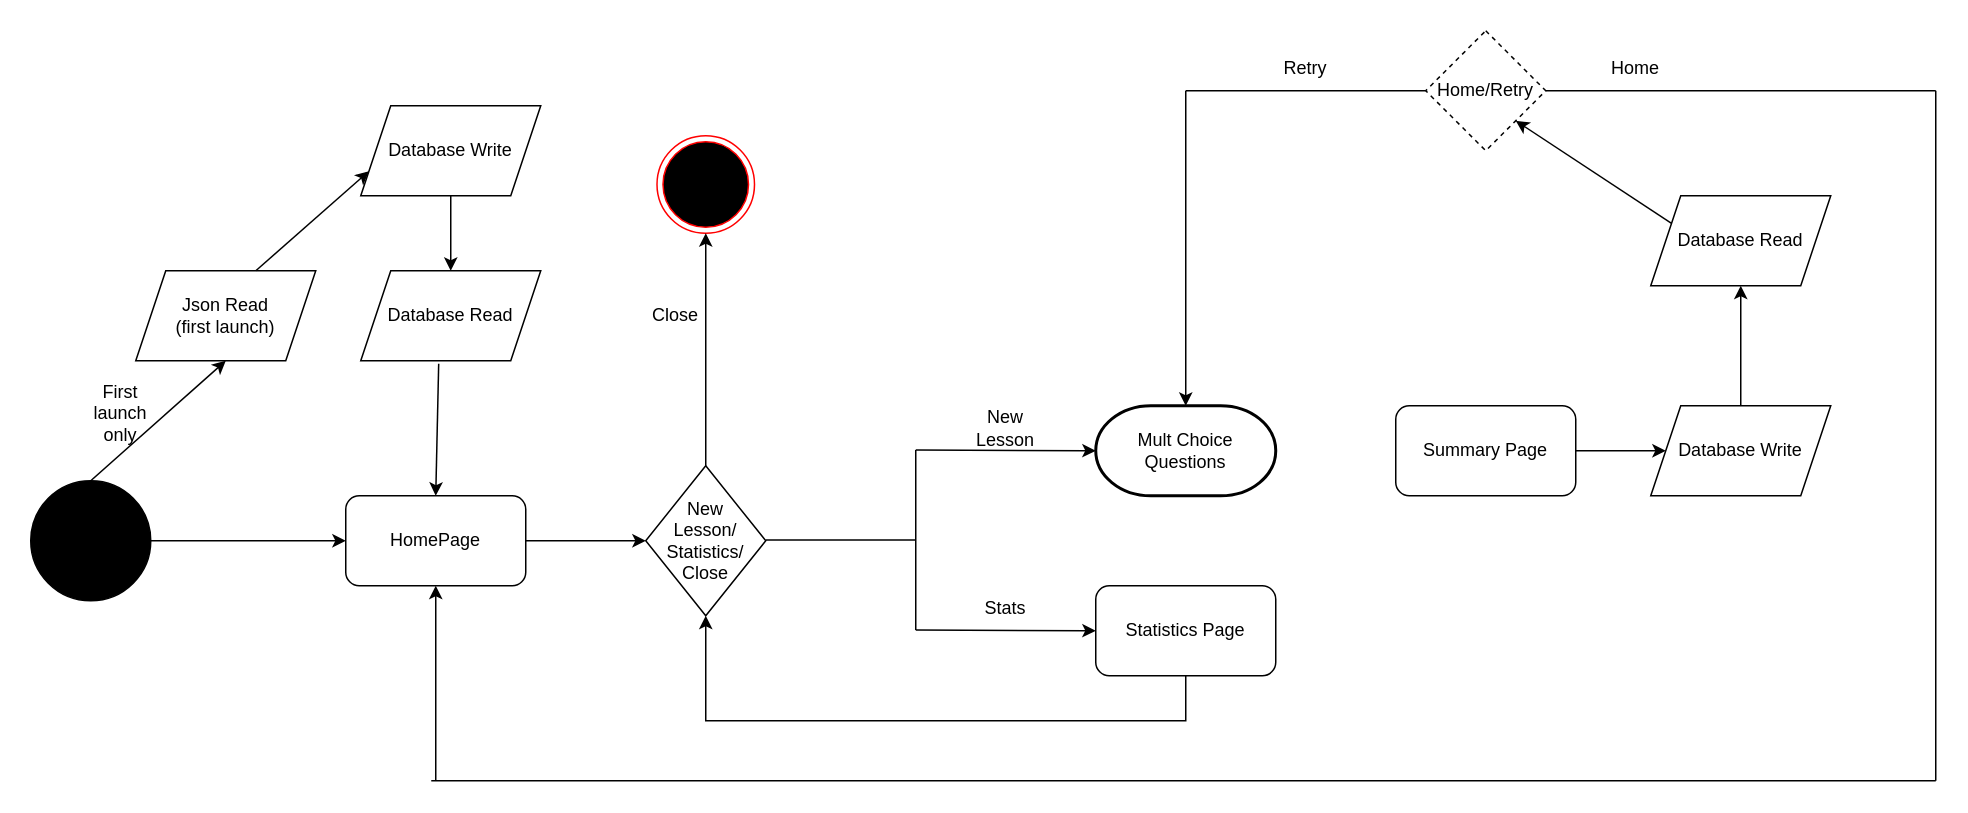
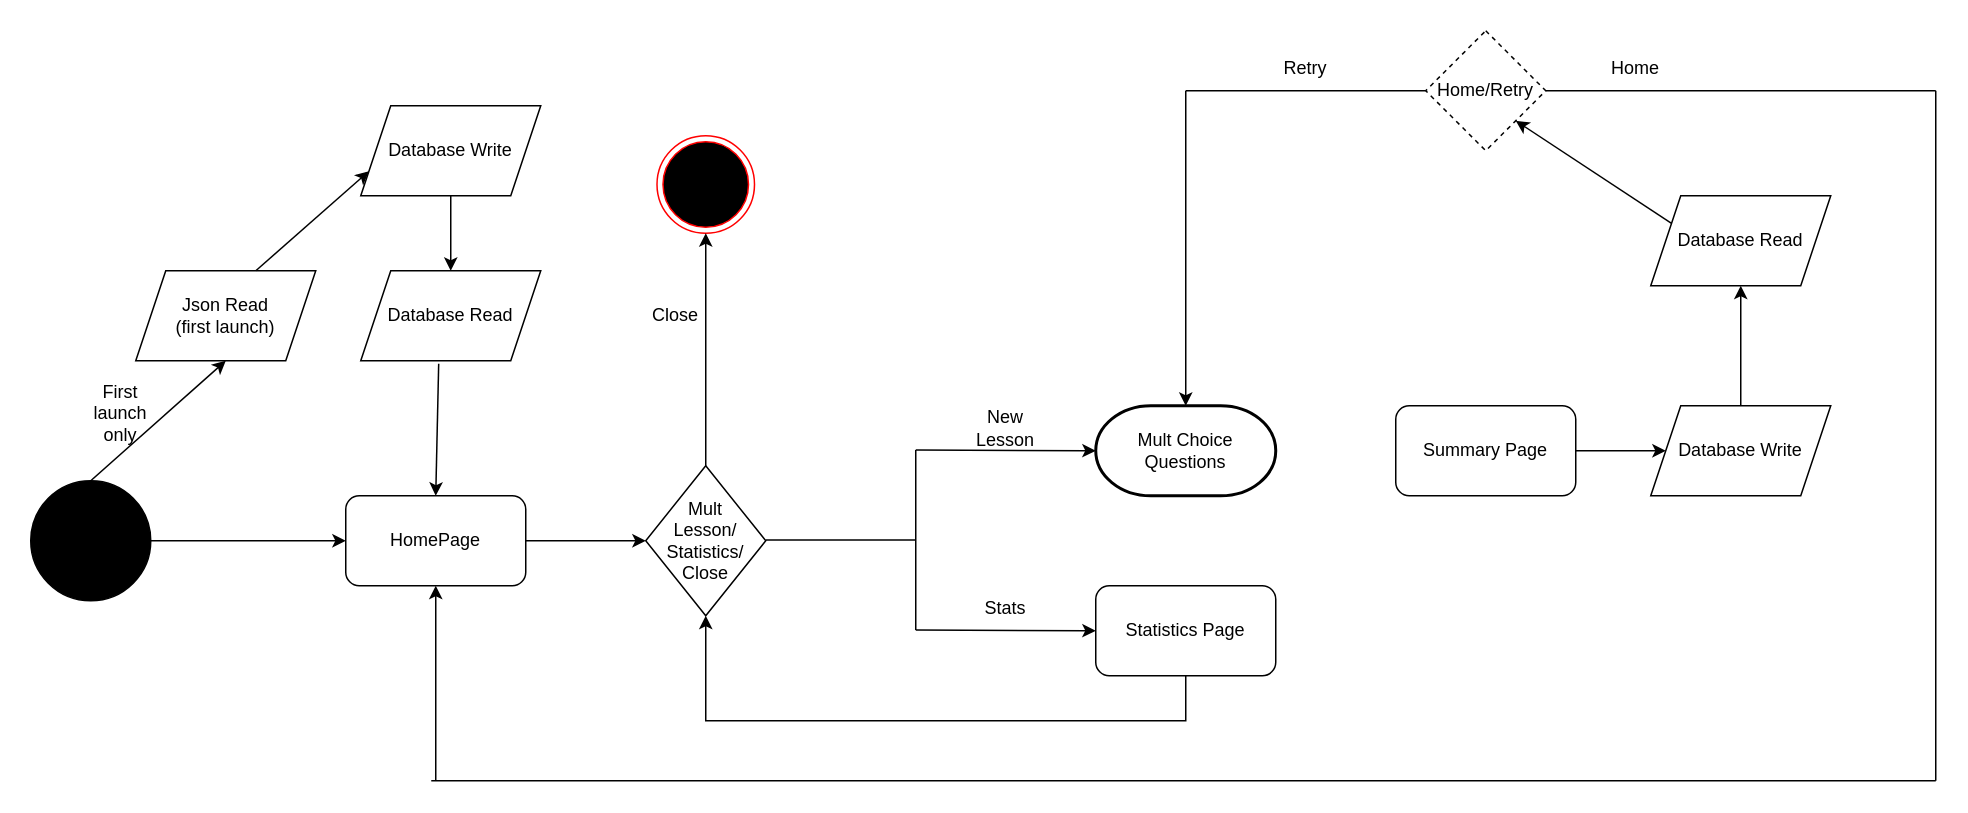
node "New Lesson/ Statistics/ Close": label "New Lesson/ Statistics/ Close" -> "Mult Lesson/ Statistics/ Close"
